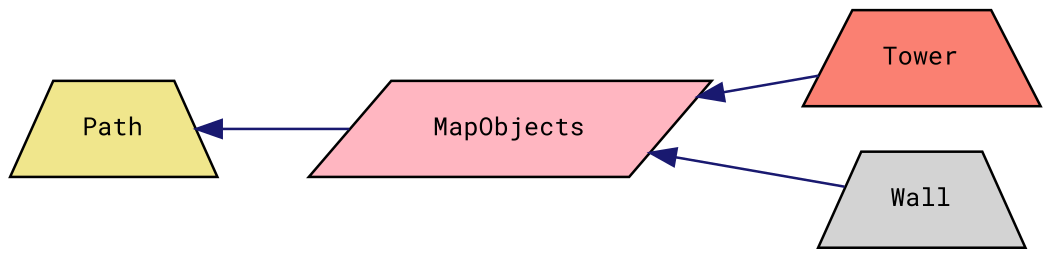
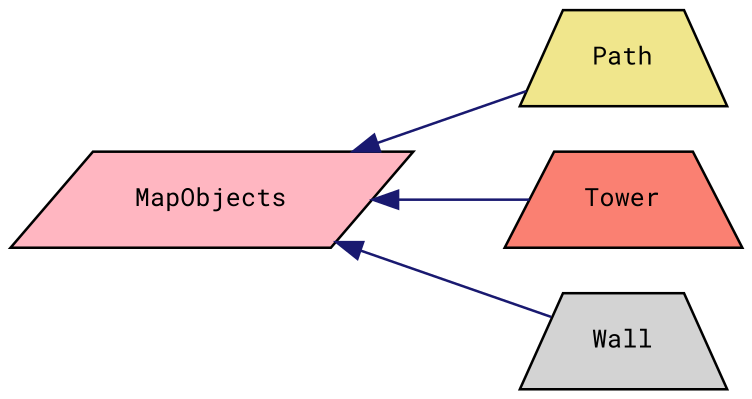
edge "MapObjects" -> "Path": reversed
